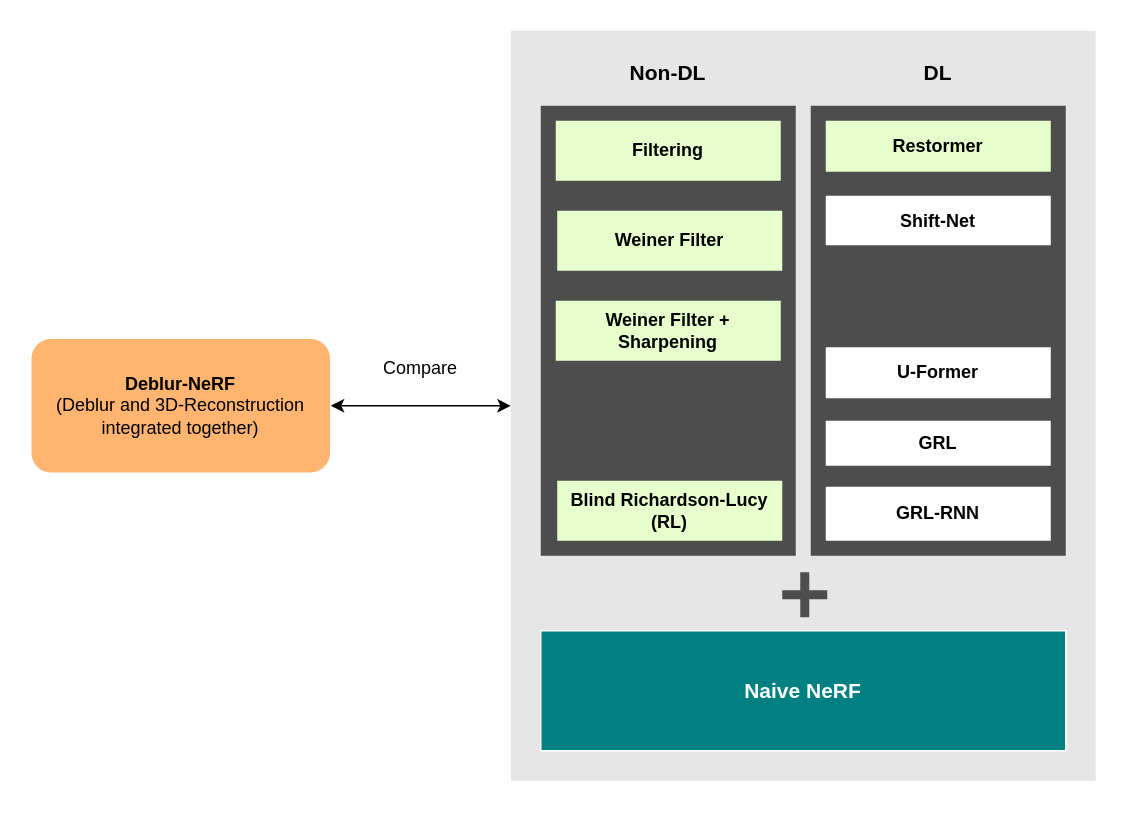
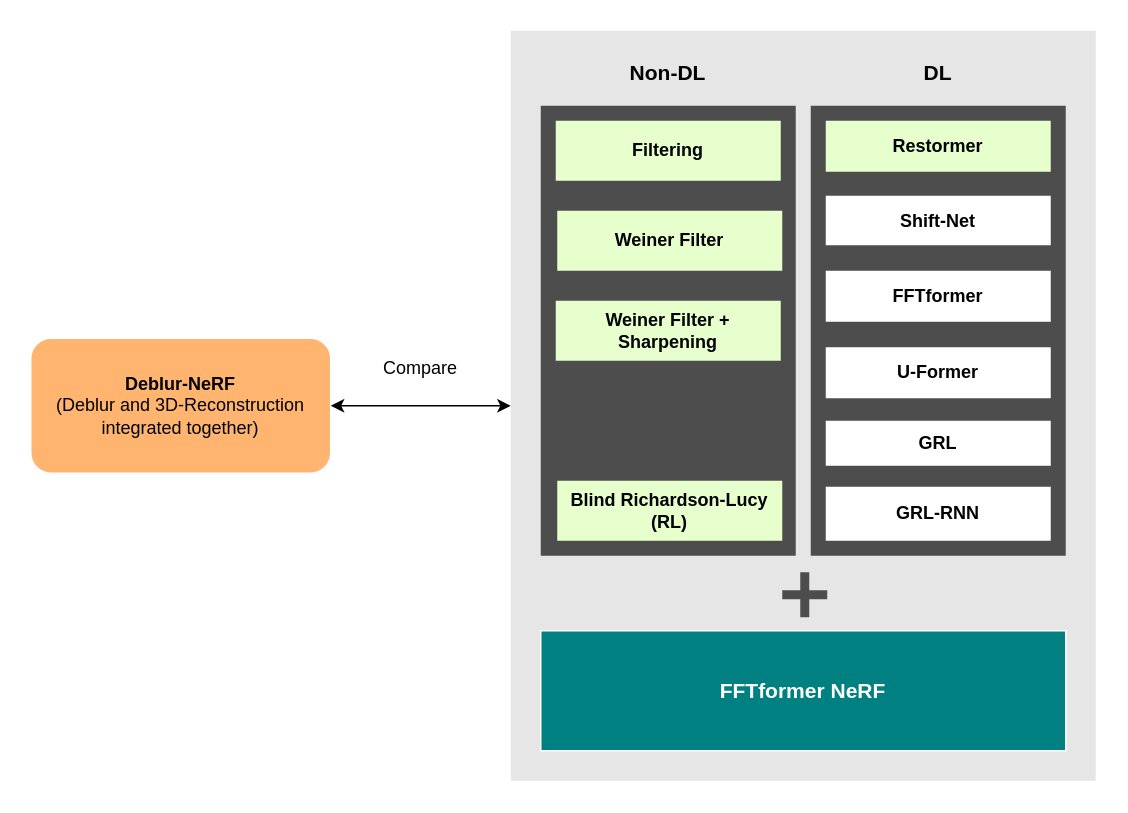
node "FFTformer": added
node "Naive NeRF": label "Naive NeRF" -> "FFTformer NeRF"
